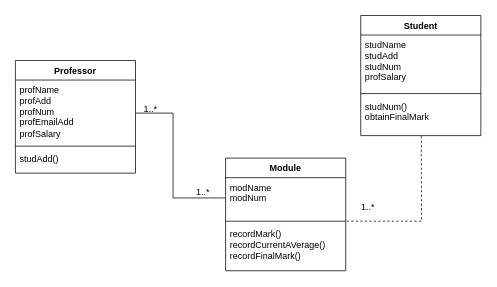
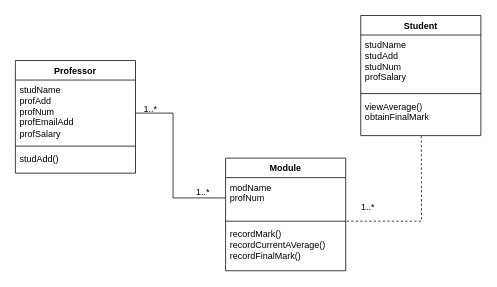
node "profName profAdd profNum profEmailAdd profSalary": label "profName profAdd profNum profEmailAdd profSalary" -> "studName profAdd profNum profEmailAdd profSalary"
node "studNum() obtainFinalMark": label "studNum() obtainFinalMark" -> "viewAverage() obtainFinalMark"
node "modName modNum": label "modName modNum" -> "modName profNum"
